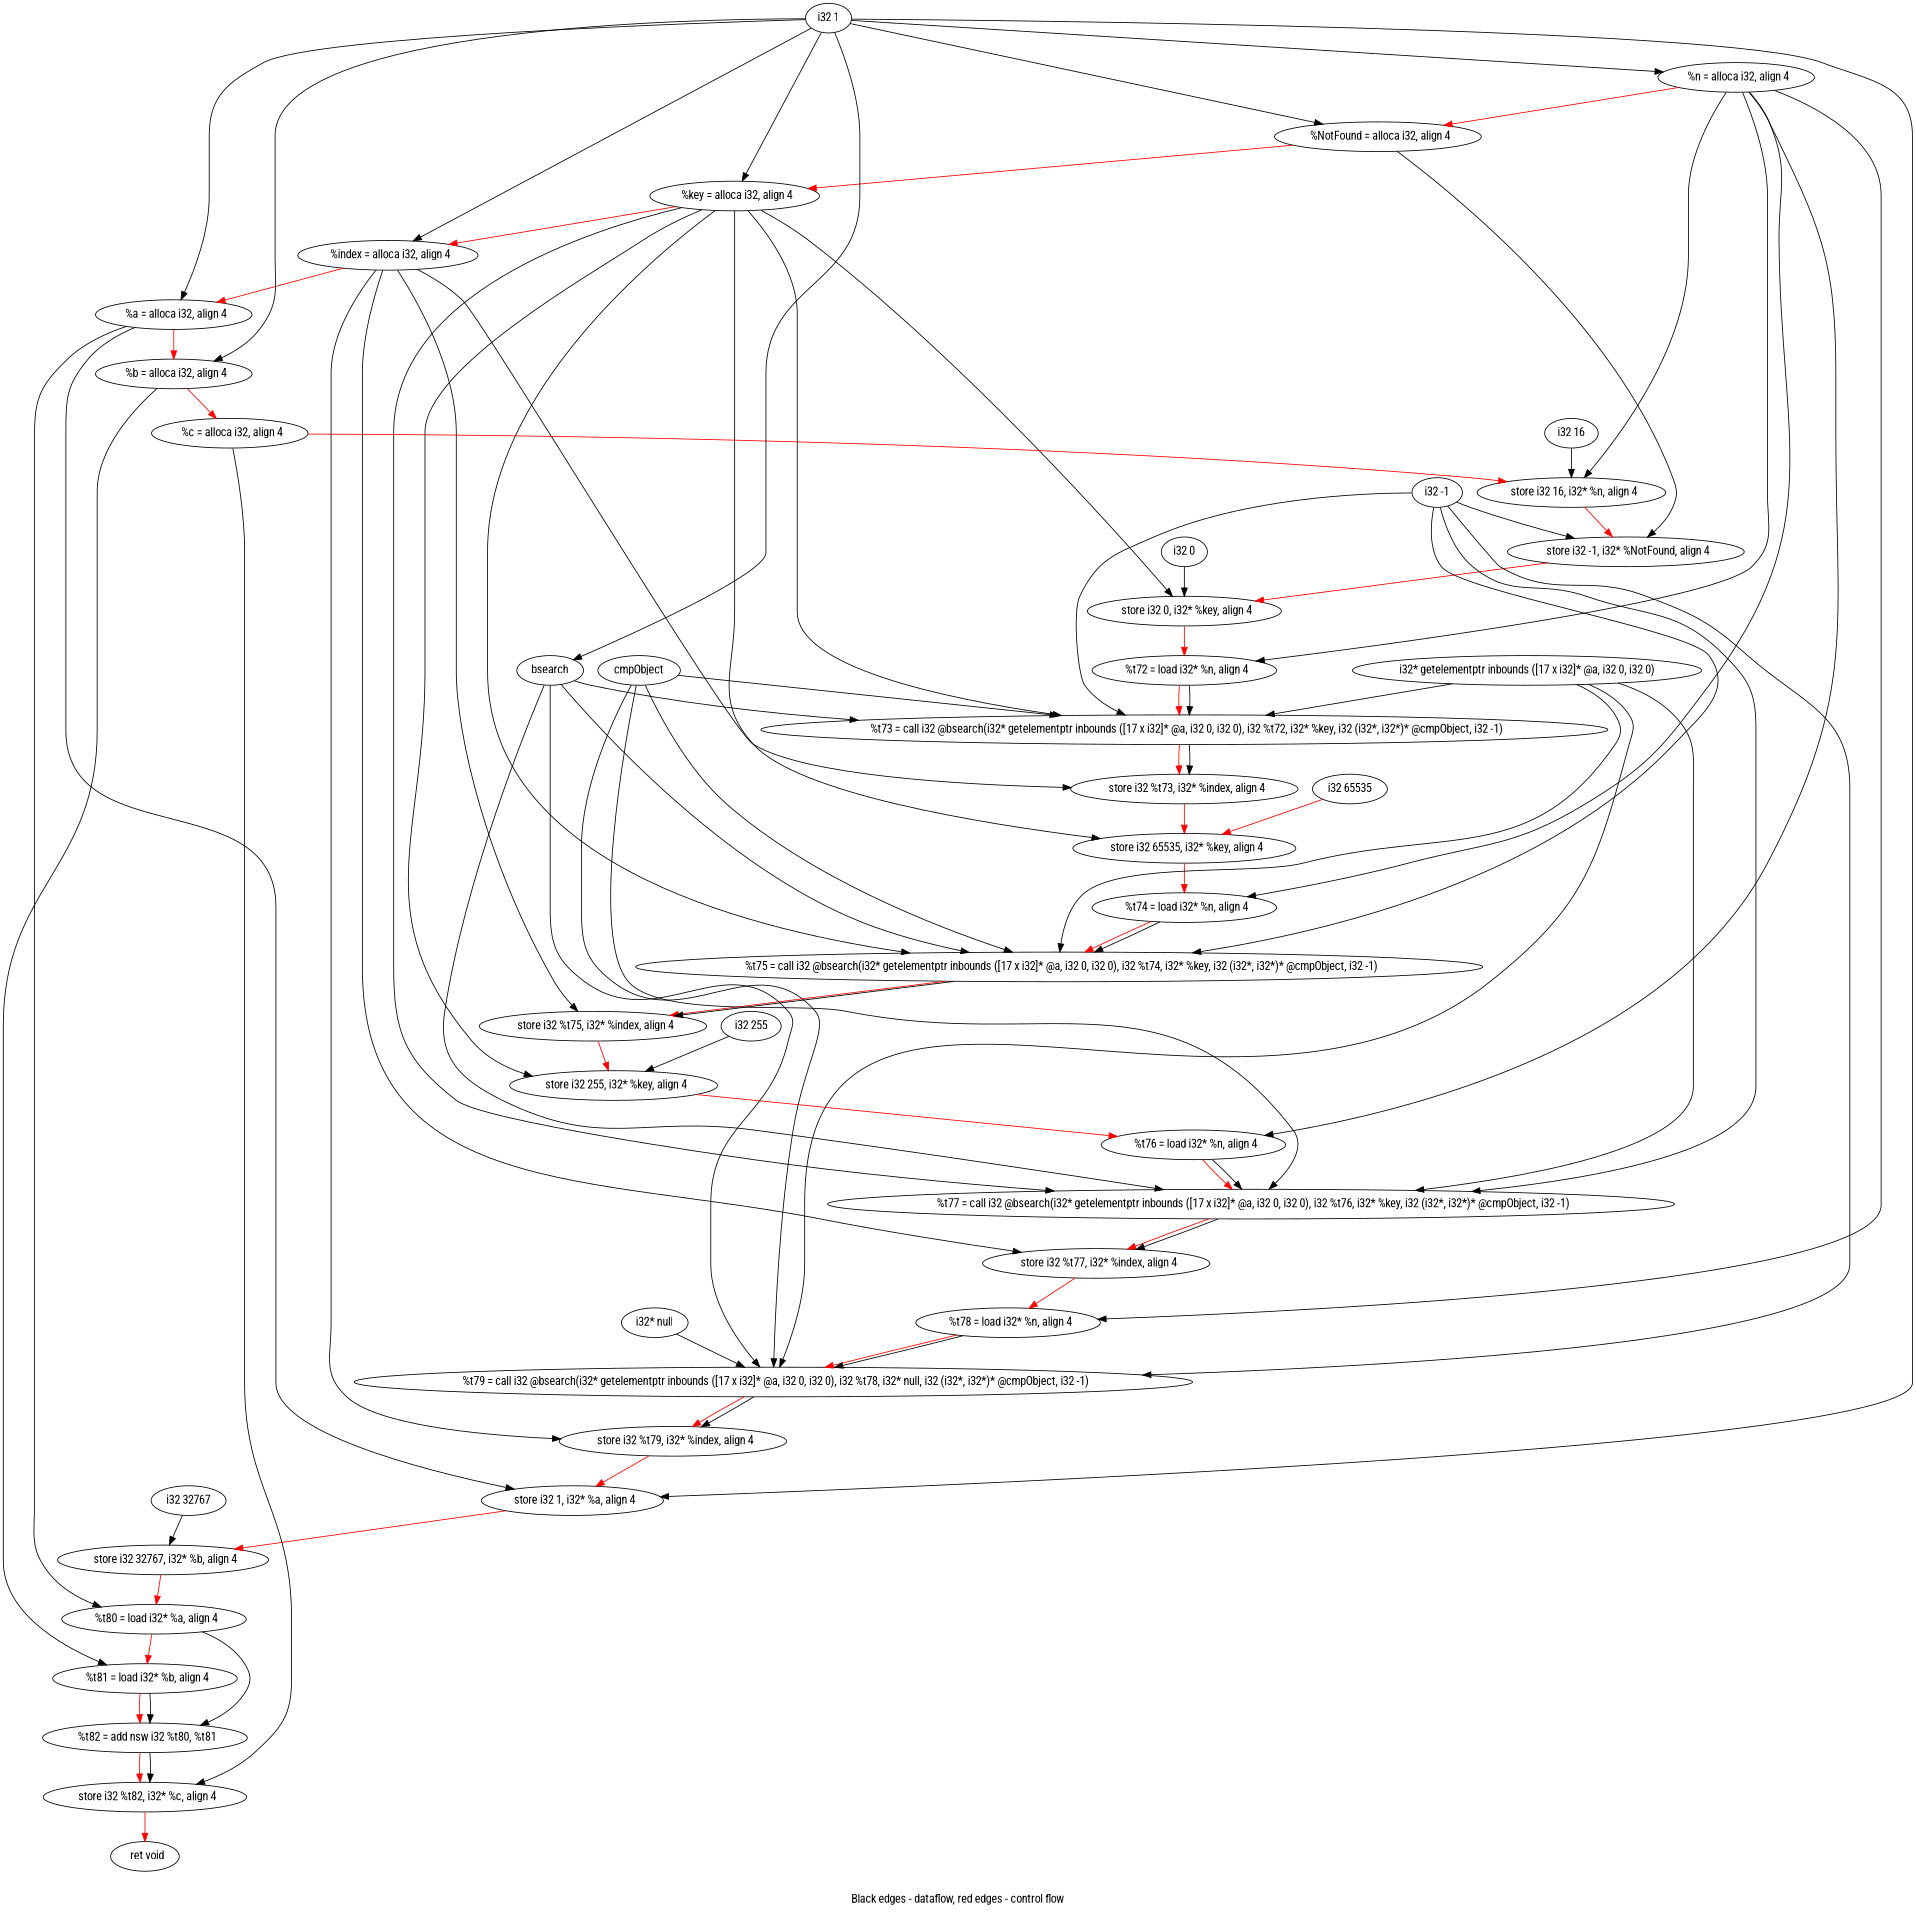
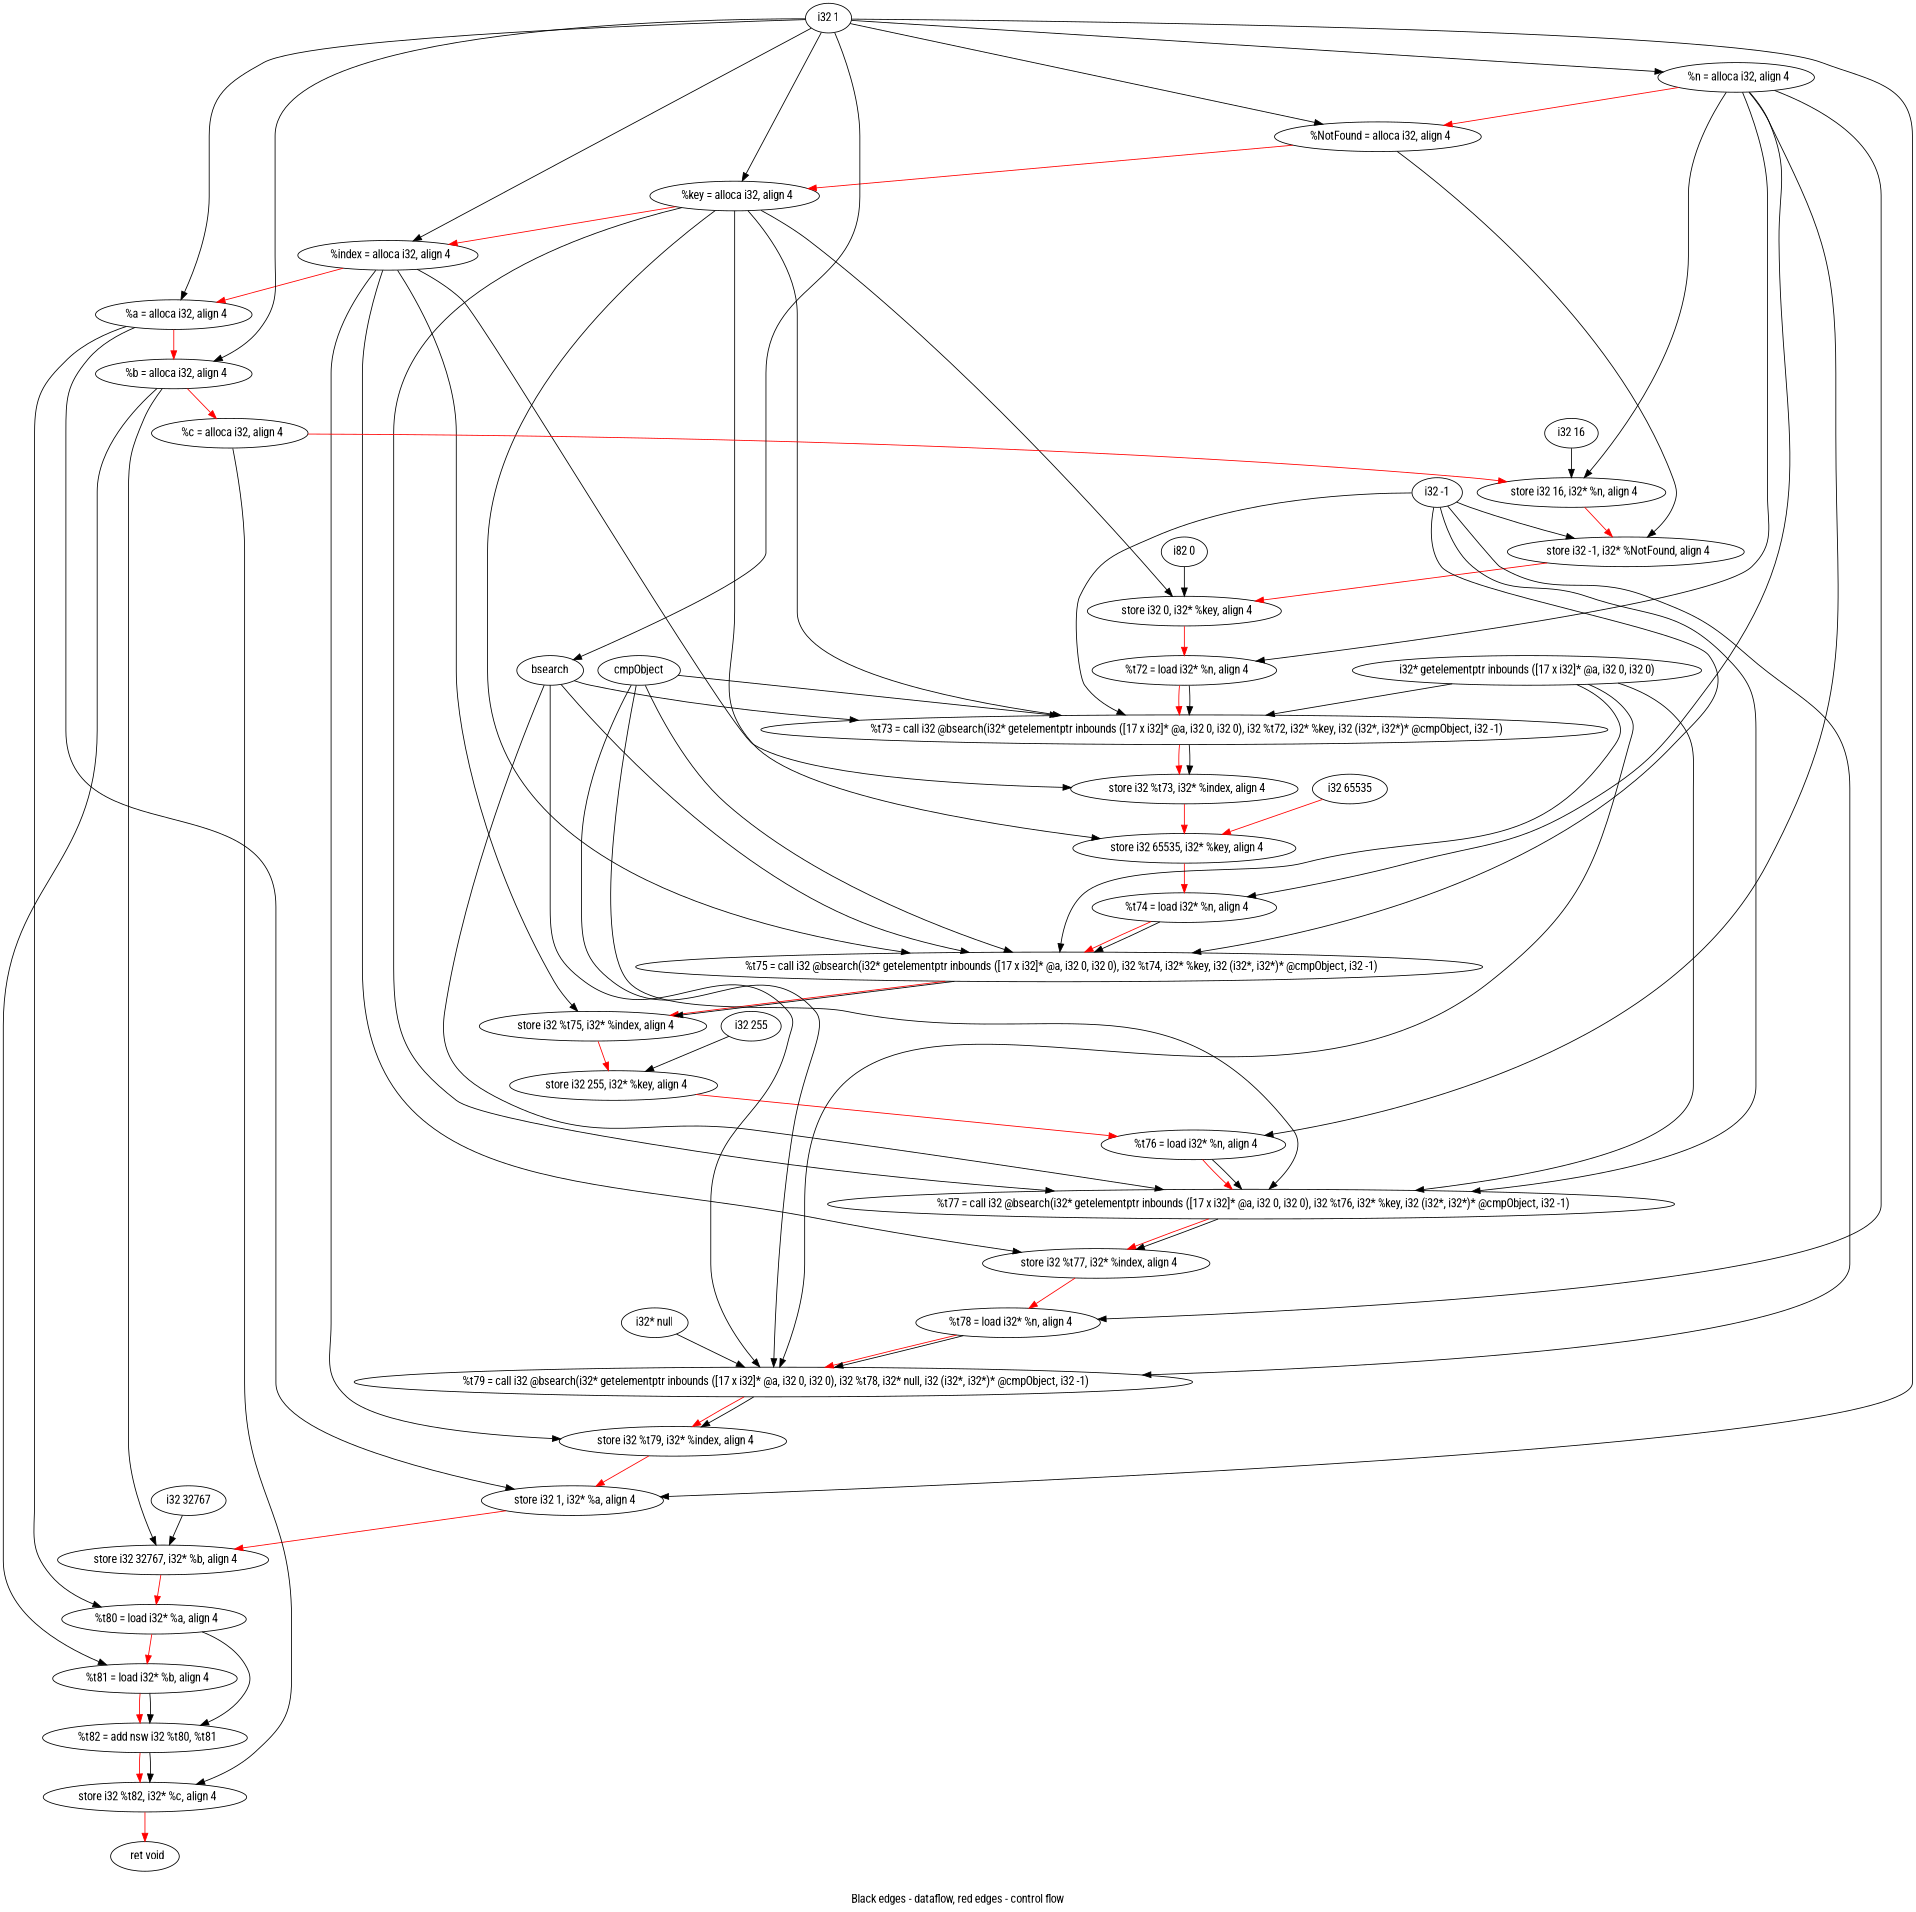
node "i32 0": label "i32 0" -> "i82 0"
edge "%key = alloca i32, align 4" -> "store i32 255, i32* %key, align 4": removed
edge "%b = alloca i32, align 4" -> "store i32 32767, i32* %b, align 4": added
